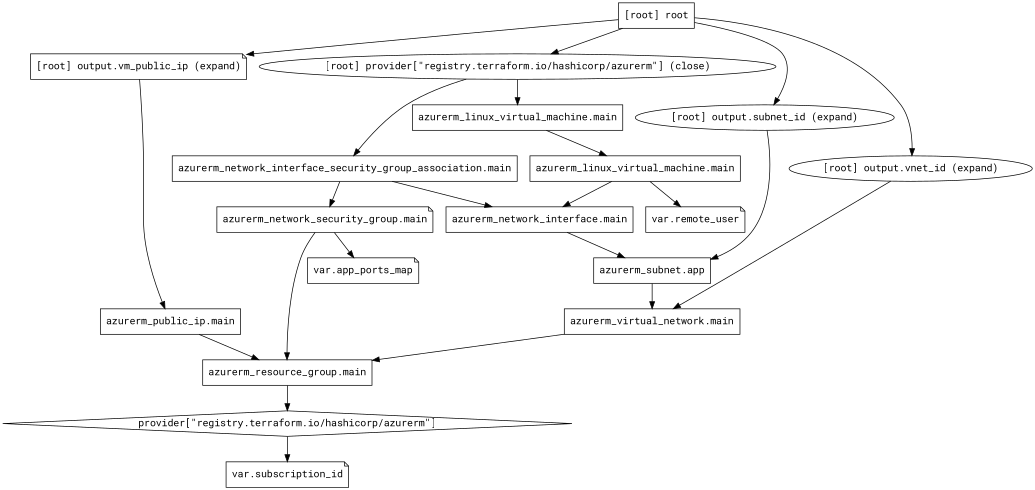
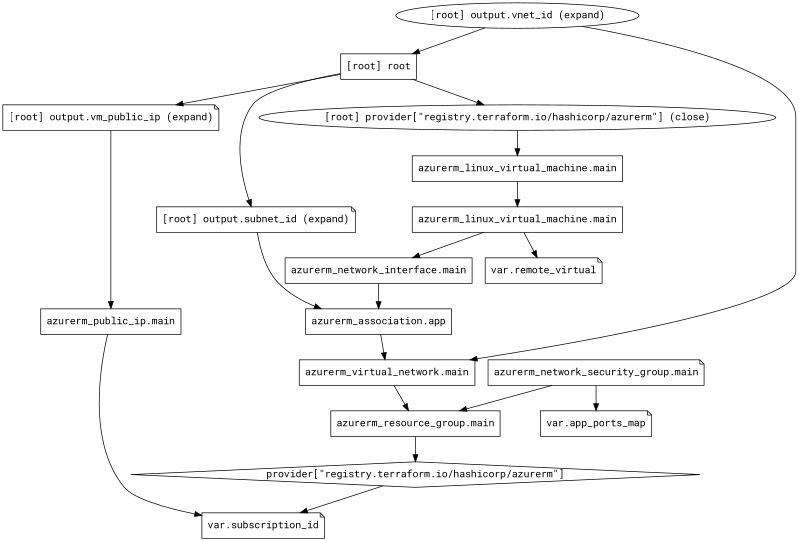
edge "[root] root" -> "[root] output.vnet_id (expand)": reversed
node "[root] output.subnet_id (expand)": shape ellipse -> note
node "azurerm_network_interface_security_group_association.main": removed
node "var.remote_user": label "var.remote_user" -> "var.remote_virtual"
node "azurerm_subnet.app": label "azurerm_subnet.app" -> "azurerm_association.app"
edge "azurerm_public_ip.main" -> "azurerm_resource_group.main": now "azurerm_public_ip.main" -> "var.subscription_id"
